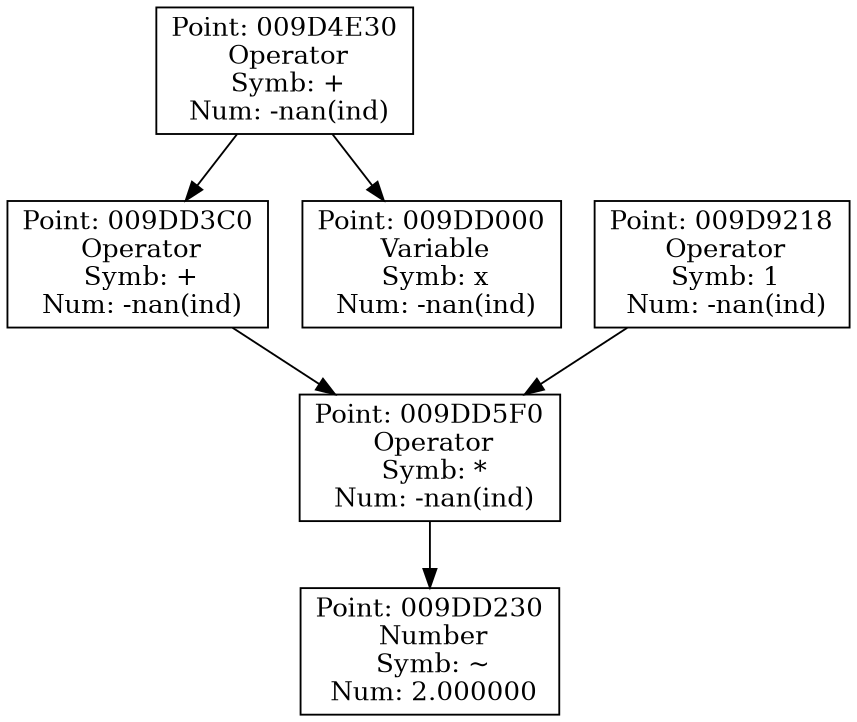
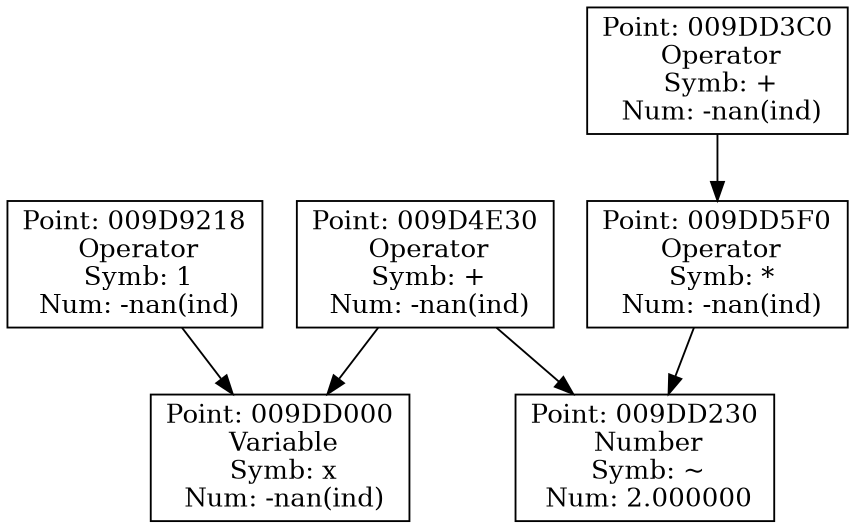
edge "Point: 009D4E30 Operator Symb: + Num: -nan(ind)" -> "Point: 009DD3C0 Operator Symb: + Num: -nan(ind)": now "Point: 009D4E30 Operator Symb: + Num: -nan(ind)" -> "Point: 009DD230 Number Symb: ~ Num: 2.000000"
edge "Point: 009D9218 Operator Symb: 1 Num: -nan(ind)" -> "Point: 009DD5F0 Operator Symb: * Num: -nan(ind)": now "Point: 009D9218 Operator Symb: 1 Num: -nan(ind)" -> "Point: 009DD000 Variable Symb: x Num: -nan(ind)"
